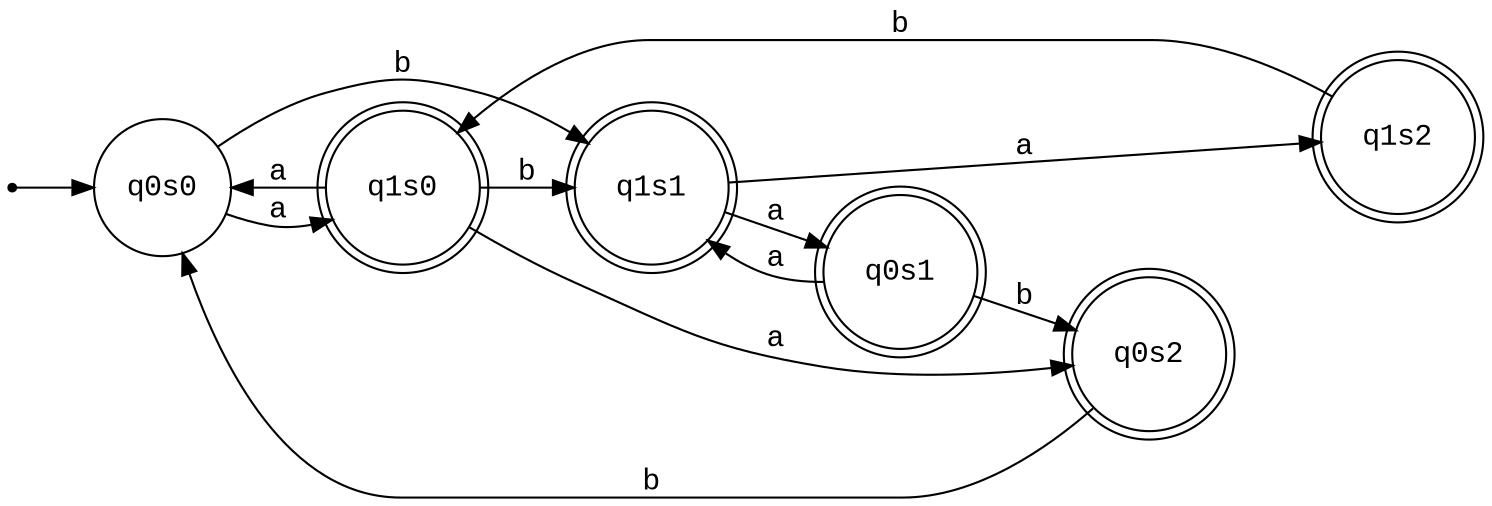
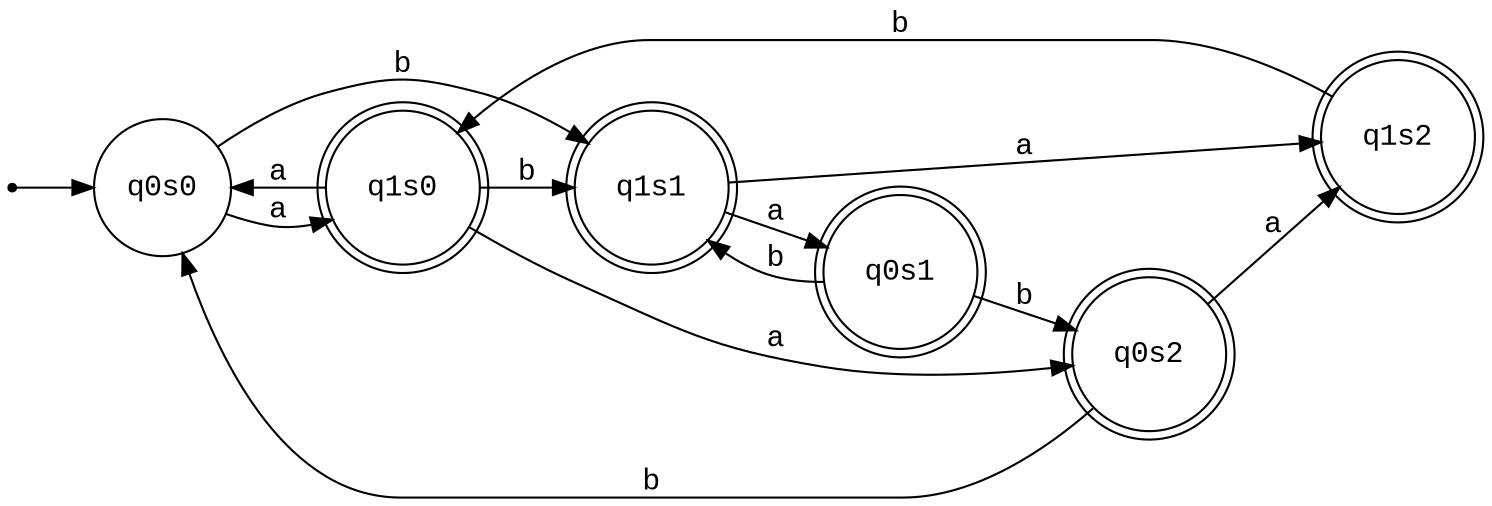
edge "q0s2" -> "q1s2": added, label "a"
edge "q0s1" -> "q1s1": label "a" -> "b"
